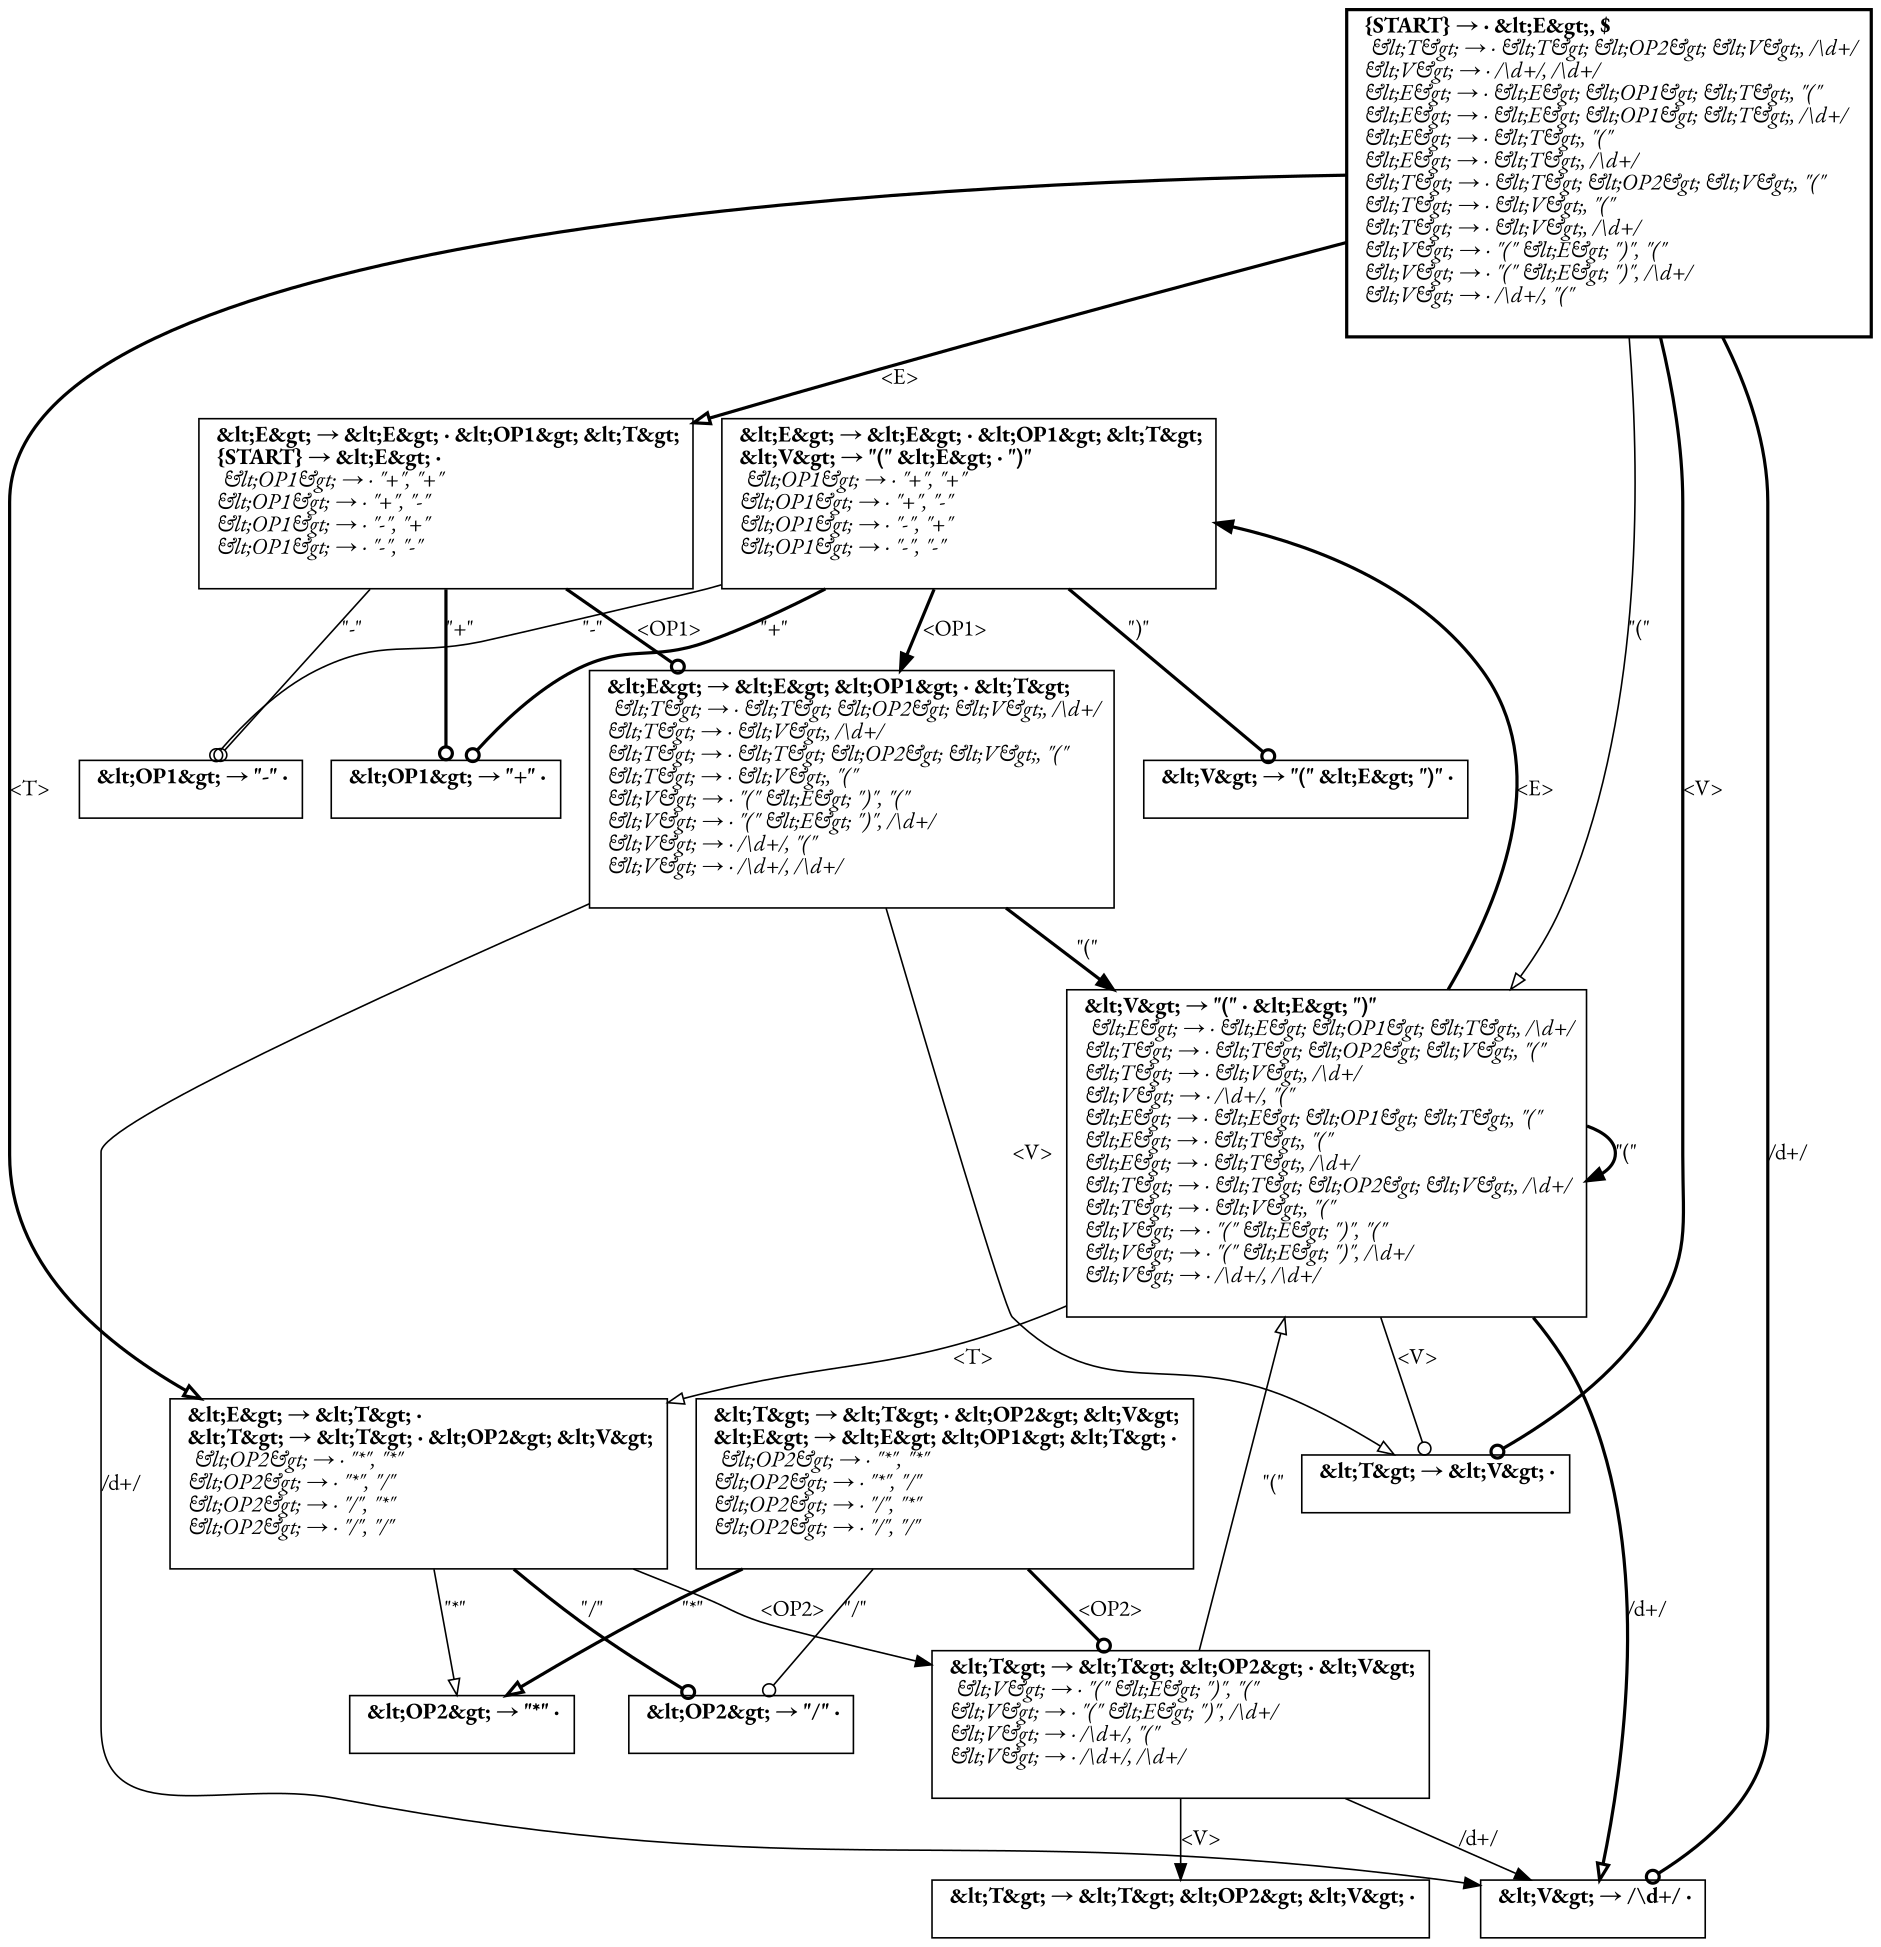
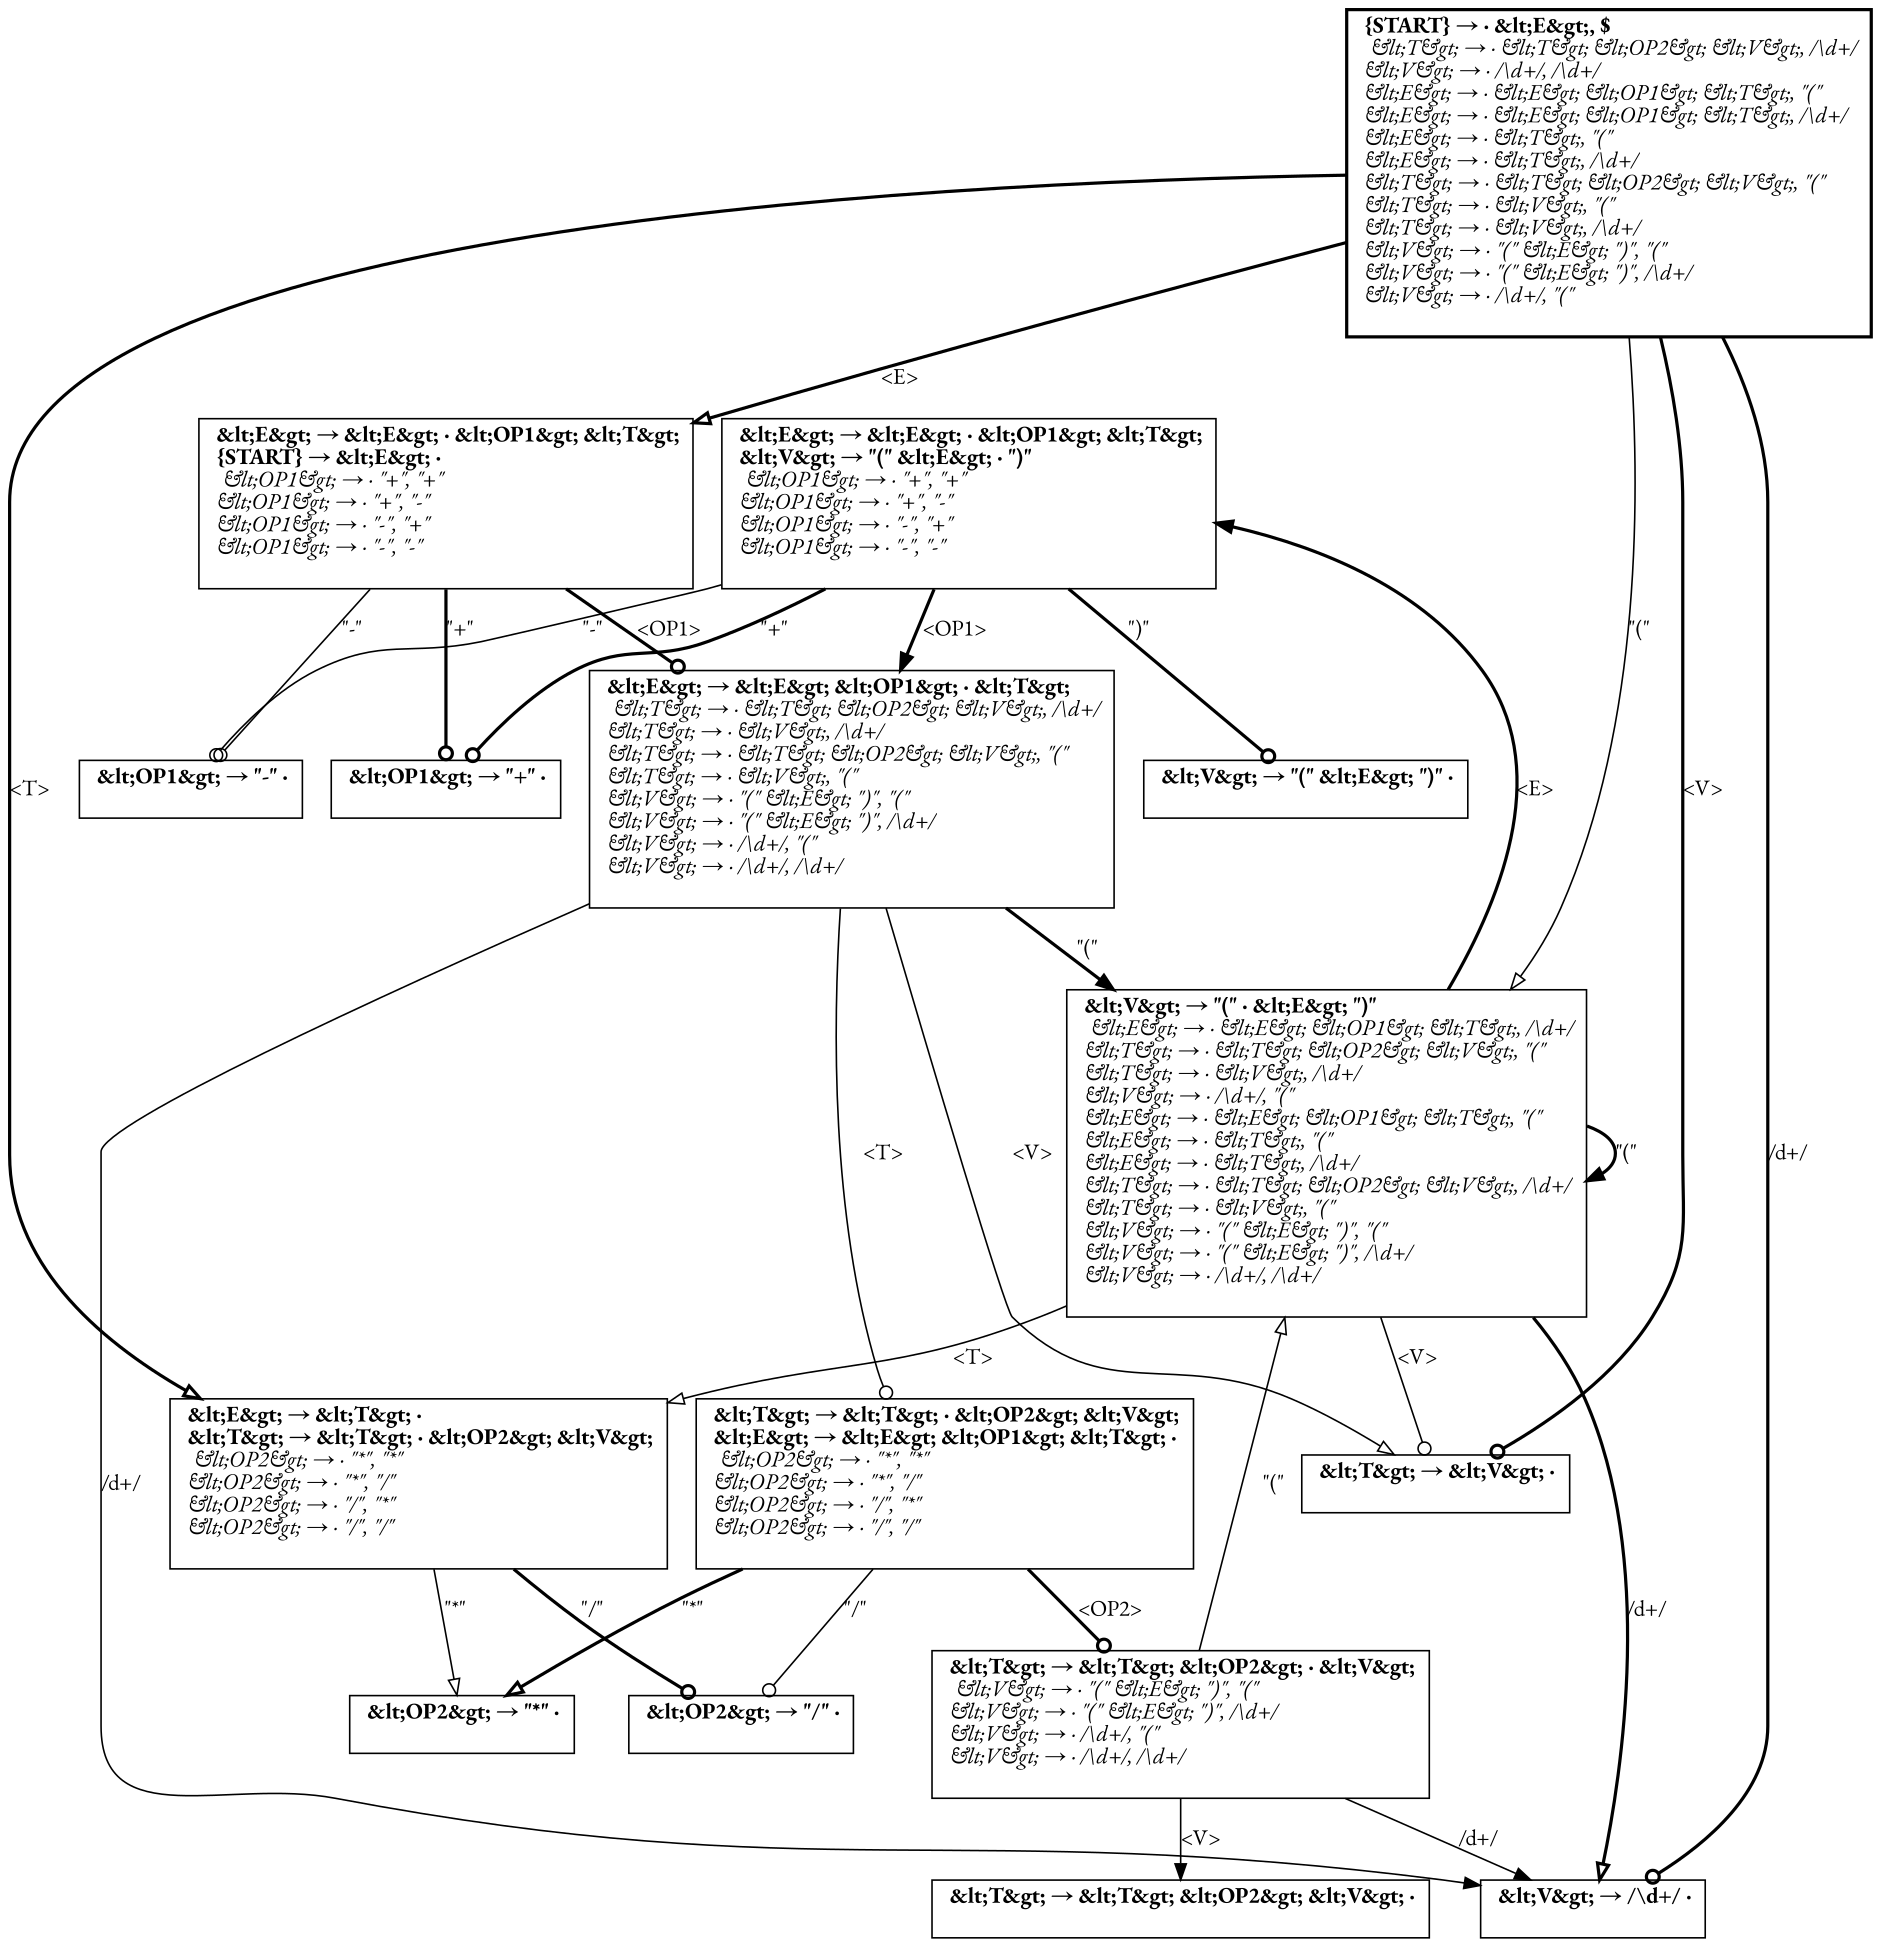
edge "&lt;E&gt; → &lt;E&gt; &lt;OP1&gt; · &lt;T&gt;" -> "&lt;T&gt; → &lt;T&gt; · &lt;OP2&gt; &lt;V&gt;": added, label "<T>"
edge "&lt;E&gt; → &lt;T&gt; ·" -> "&lt;T&gt; → &lt;T&gt; &lt;OP2&gt; · &lt;V&gt;": removed, label "<OP2>"
